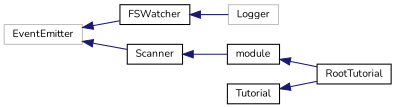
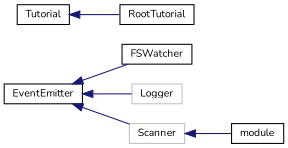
edge "Logger" -> "FSWatcher": now "Logger" -> "EventEmitter"
node "EventEmitter": color grey75 -> black
node "Scanner": color black -> grey75
edge "RootTutorial" -> "module": removed
